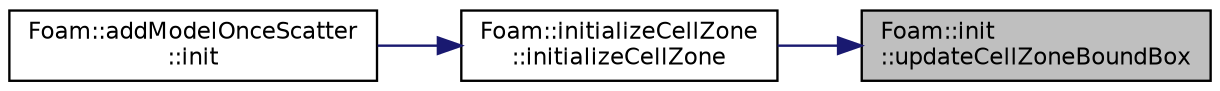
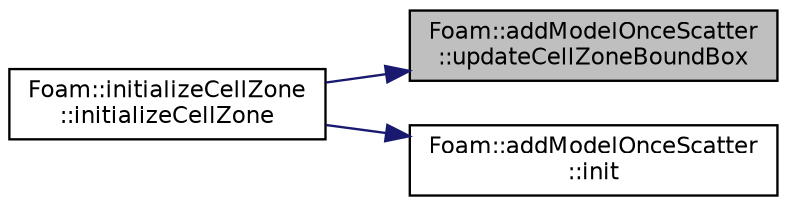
edge "Foam::addModelOnceScatter ::init" -> "Foam::initializeCellZone ::initializeCellZone": reversed
node "Foam::init ::updateCellZoneBoundBox": label "Foam::init ::updateCellZoneBoundBox" -> "Foam::addModelOnceScatter ::updateCellZoneBoundBox"
